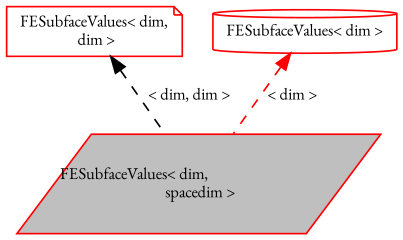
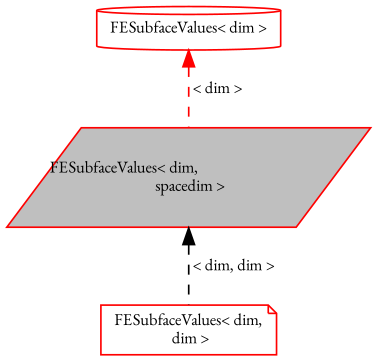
edge "FESubfaceValues< dim, spacedim >" -> "FESubfaceValues< dim, dim >": reversed
